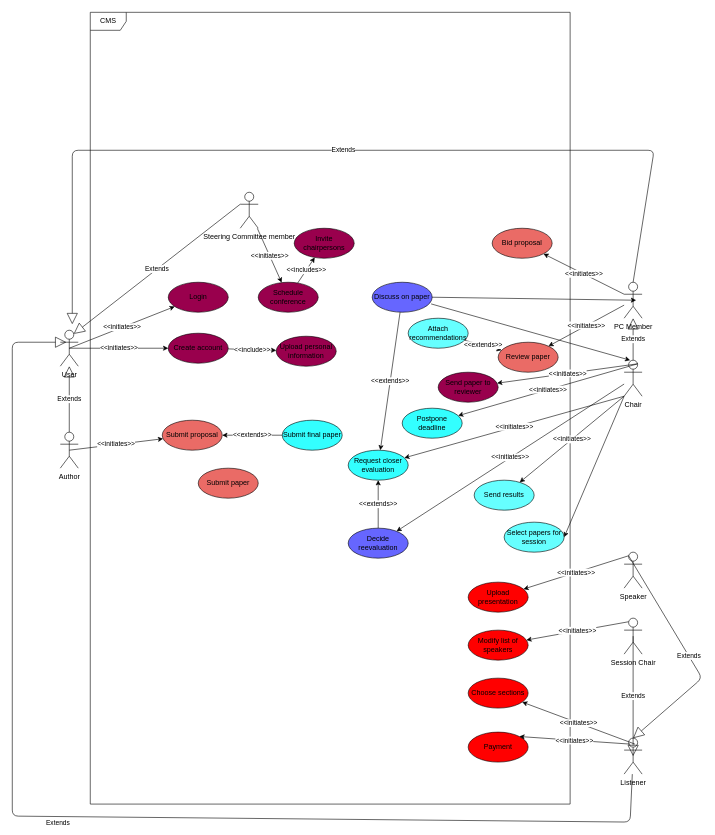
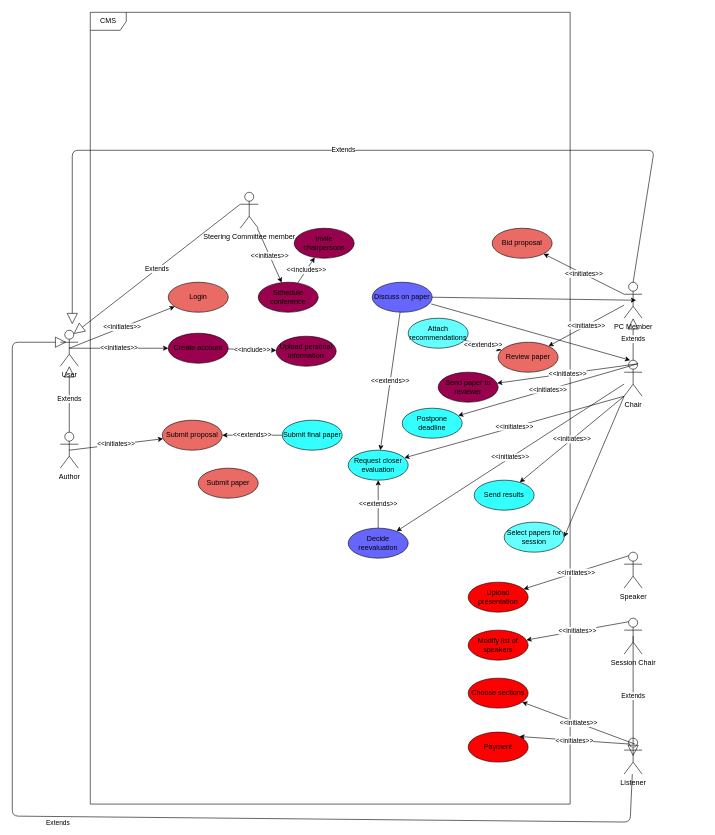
node "Login": fillcolor #99004d -> #ea6b66
node "Send results": fillcolor #66ffff -> #33ffff
edge "Speaker" -> "Listener": removed, label "Extends"
